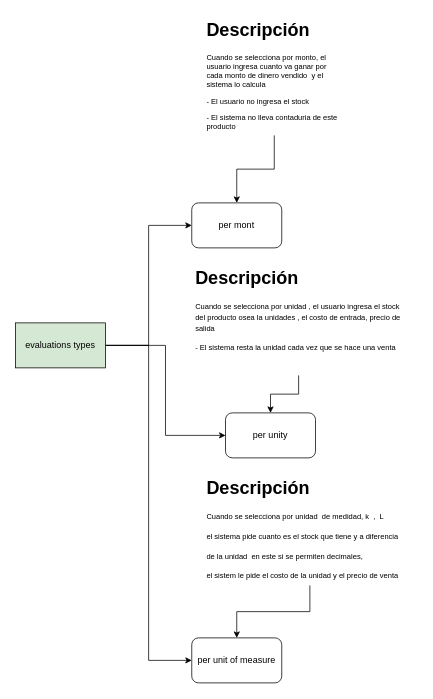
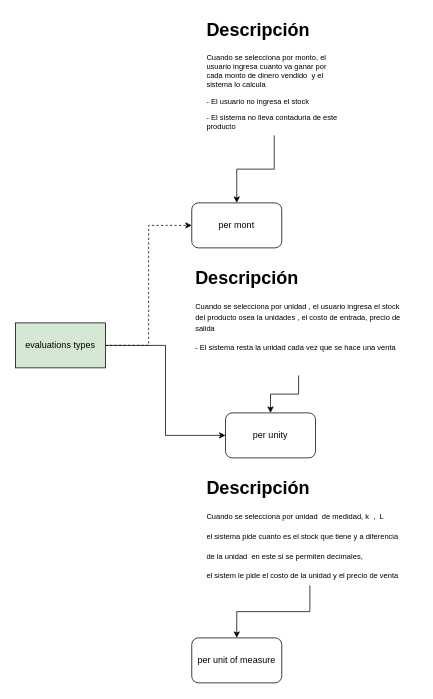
edge "evaluations types" -> "per mont": style solid -> dashed
edge "evaluations types" -> "per unit of measure": removed
